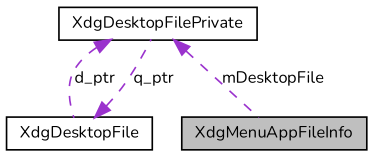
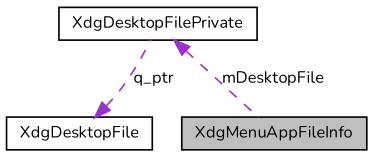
edge "XdgDesktopFile" -> "XdgDesktopFilePrivate": removed, label "d_ptr"
